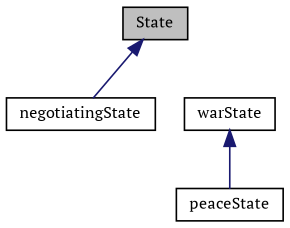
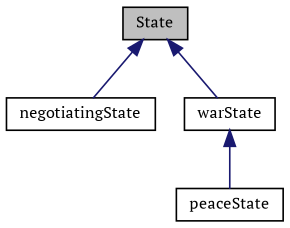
edge "warState" -> "State": added
